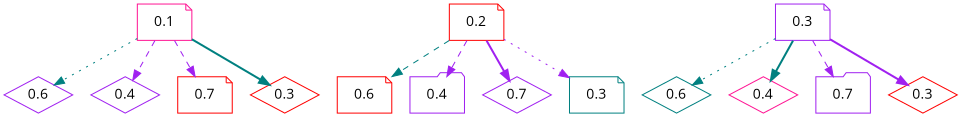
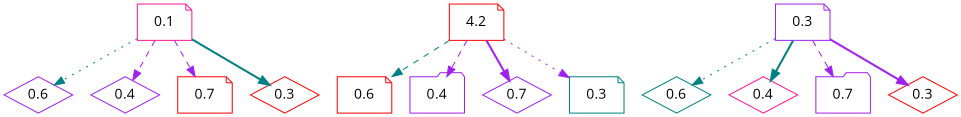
node "0.2": label "0.2" -> "4.2"
